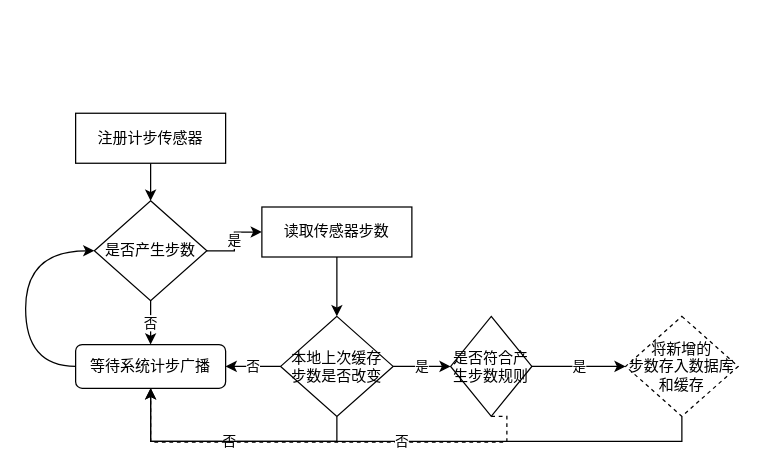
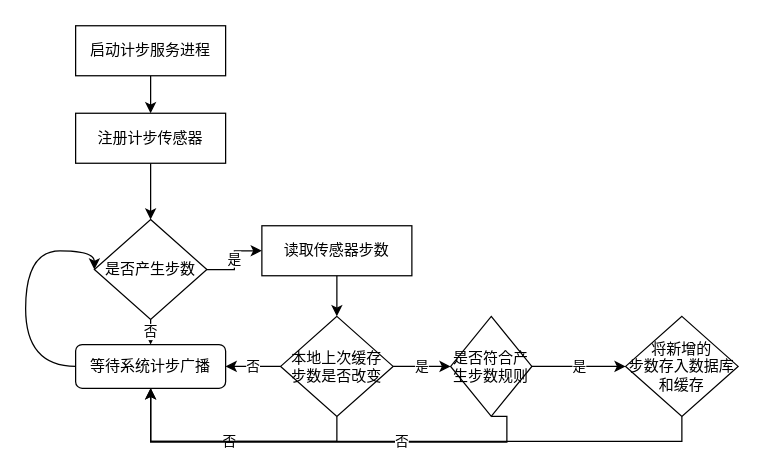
node "启动计步服务进程": added
edge "启动计步服务进程" -> "注册计步传感器": added
node "读取传感器步数": moved (337, 232) -> (337, 251)
node "是否产生步数": moved (151, 251) -> (151, 269)
node "将新增的 步数存入数据库和缓存": style dashed -> solid
edge "是否符合产 生步数规则" -> "等待系统计步广播": style dashed -> solid
